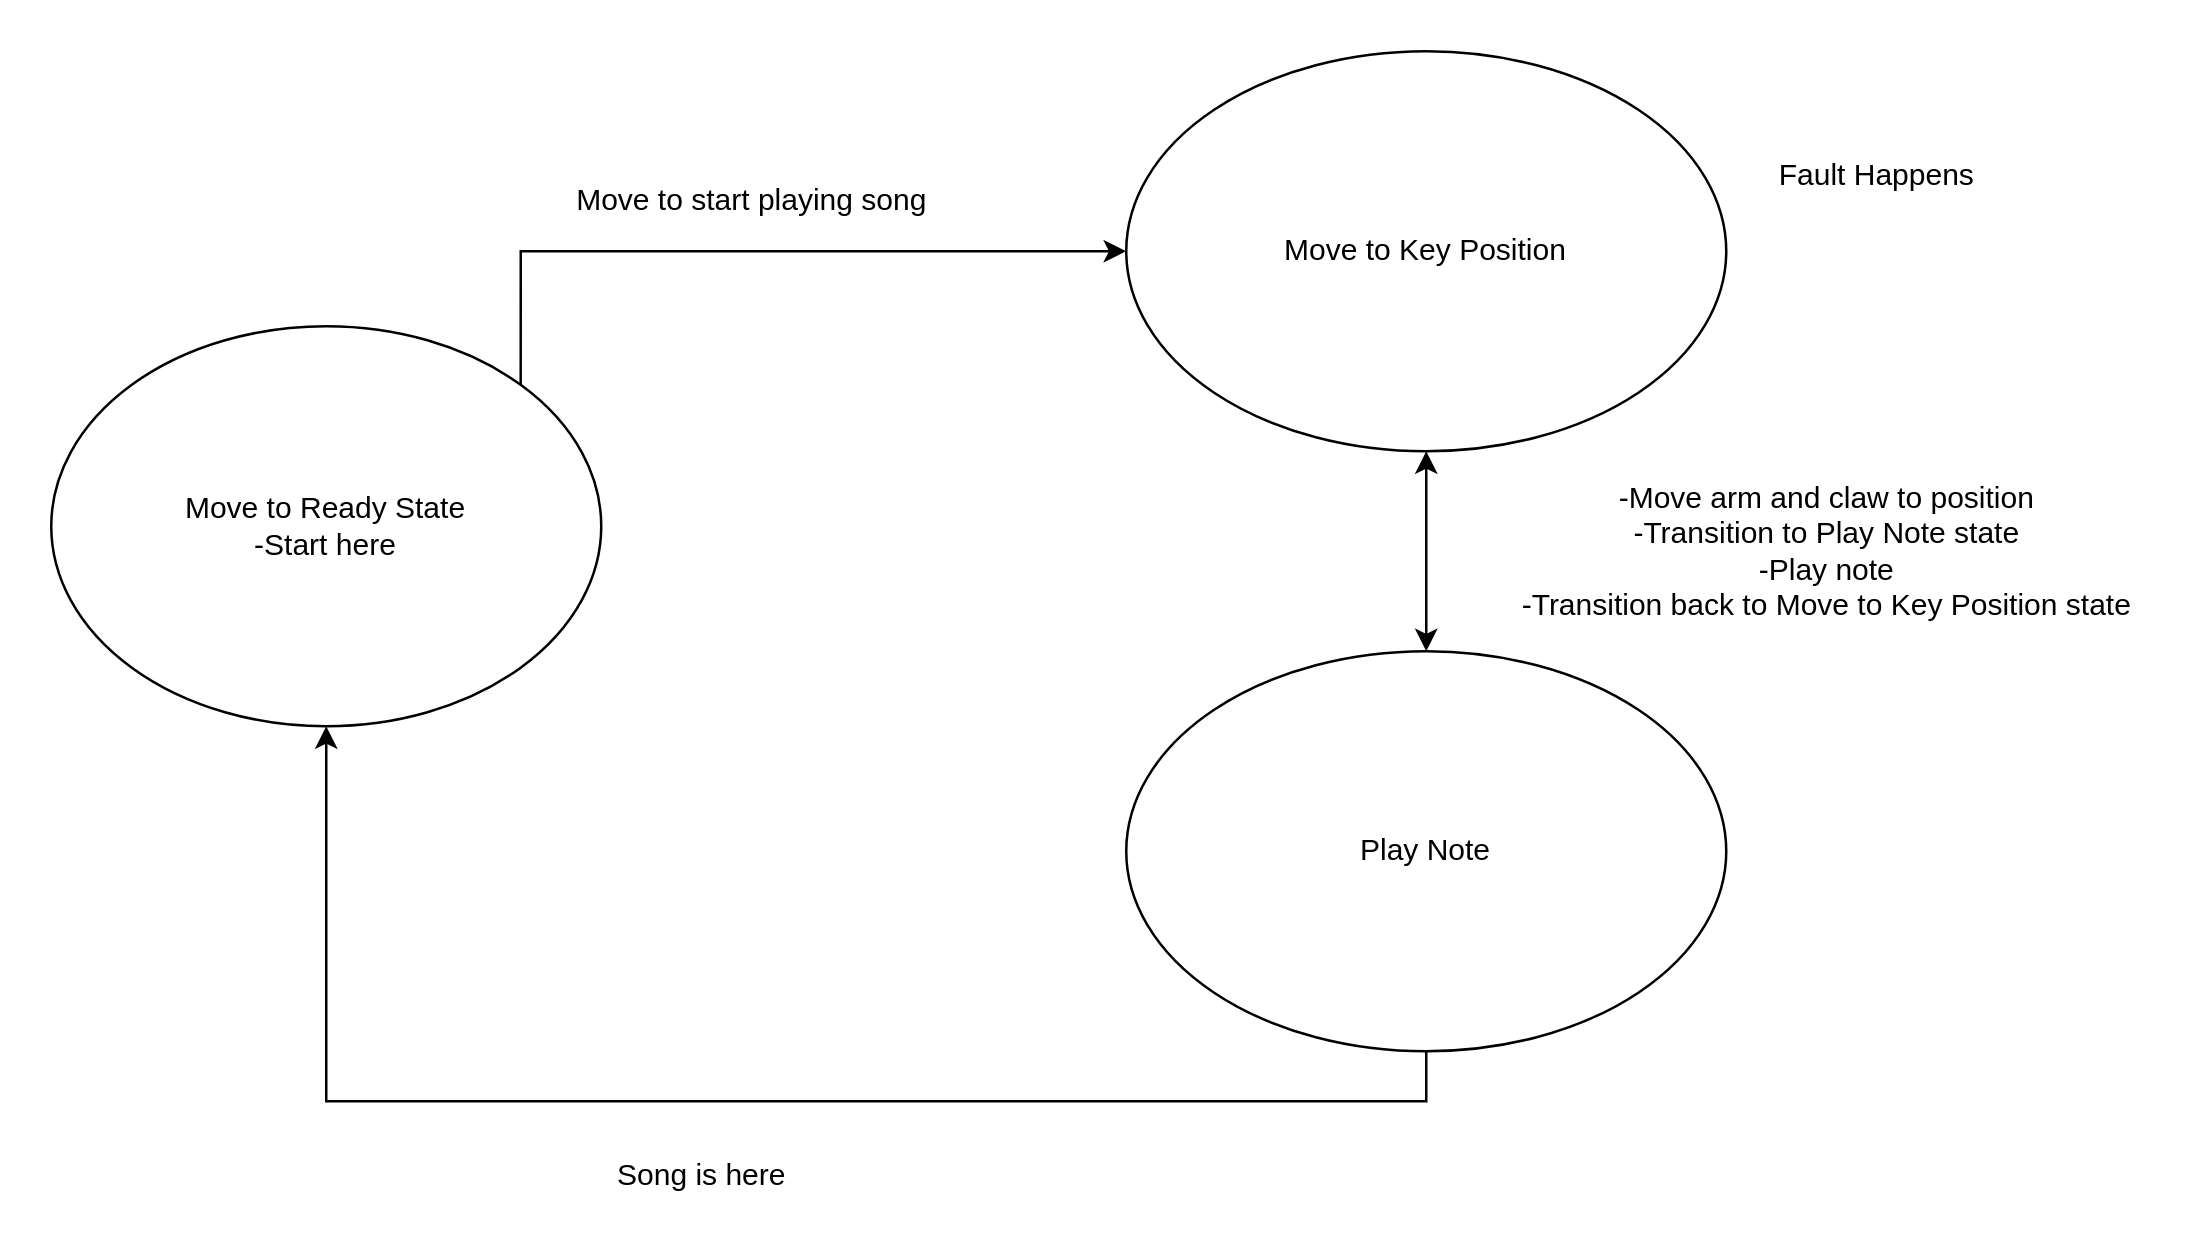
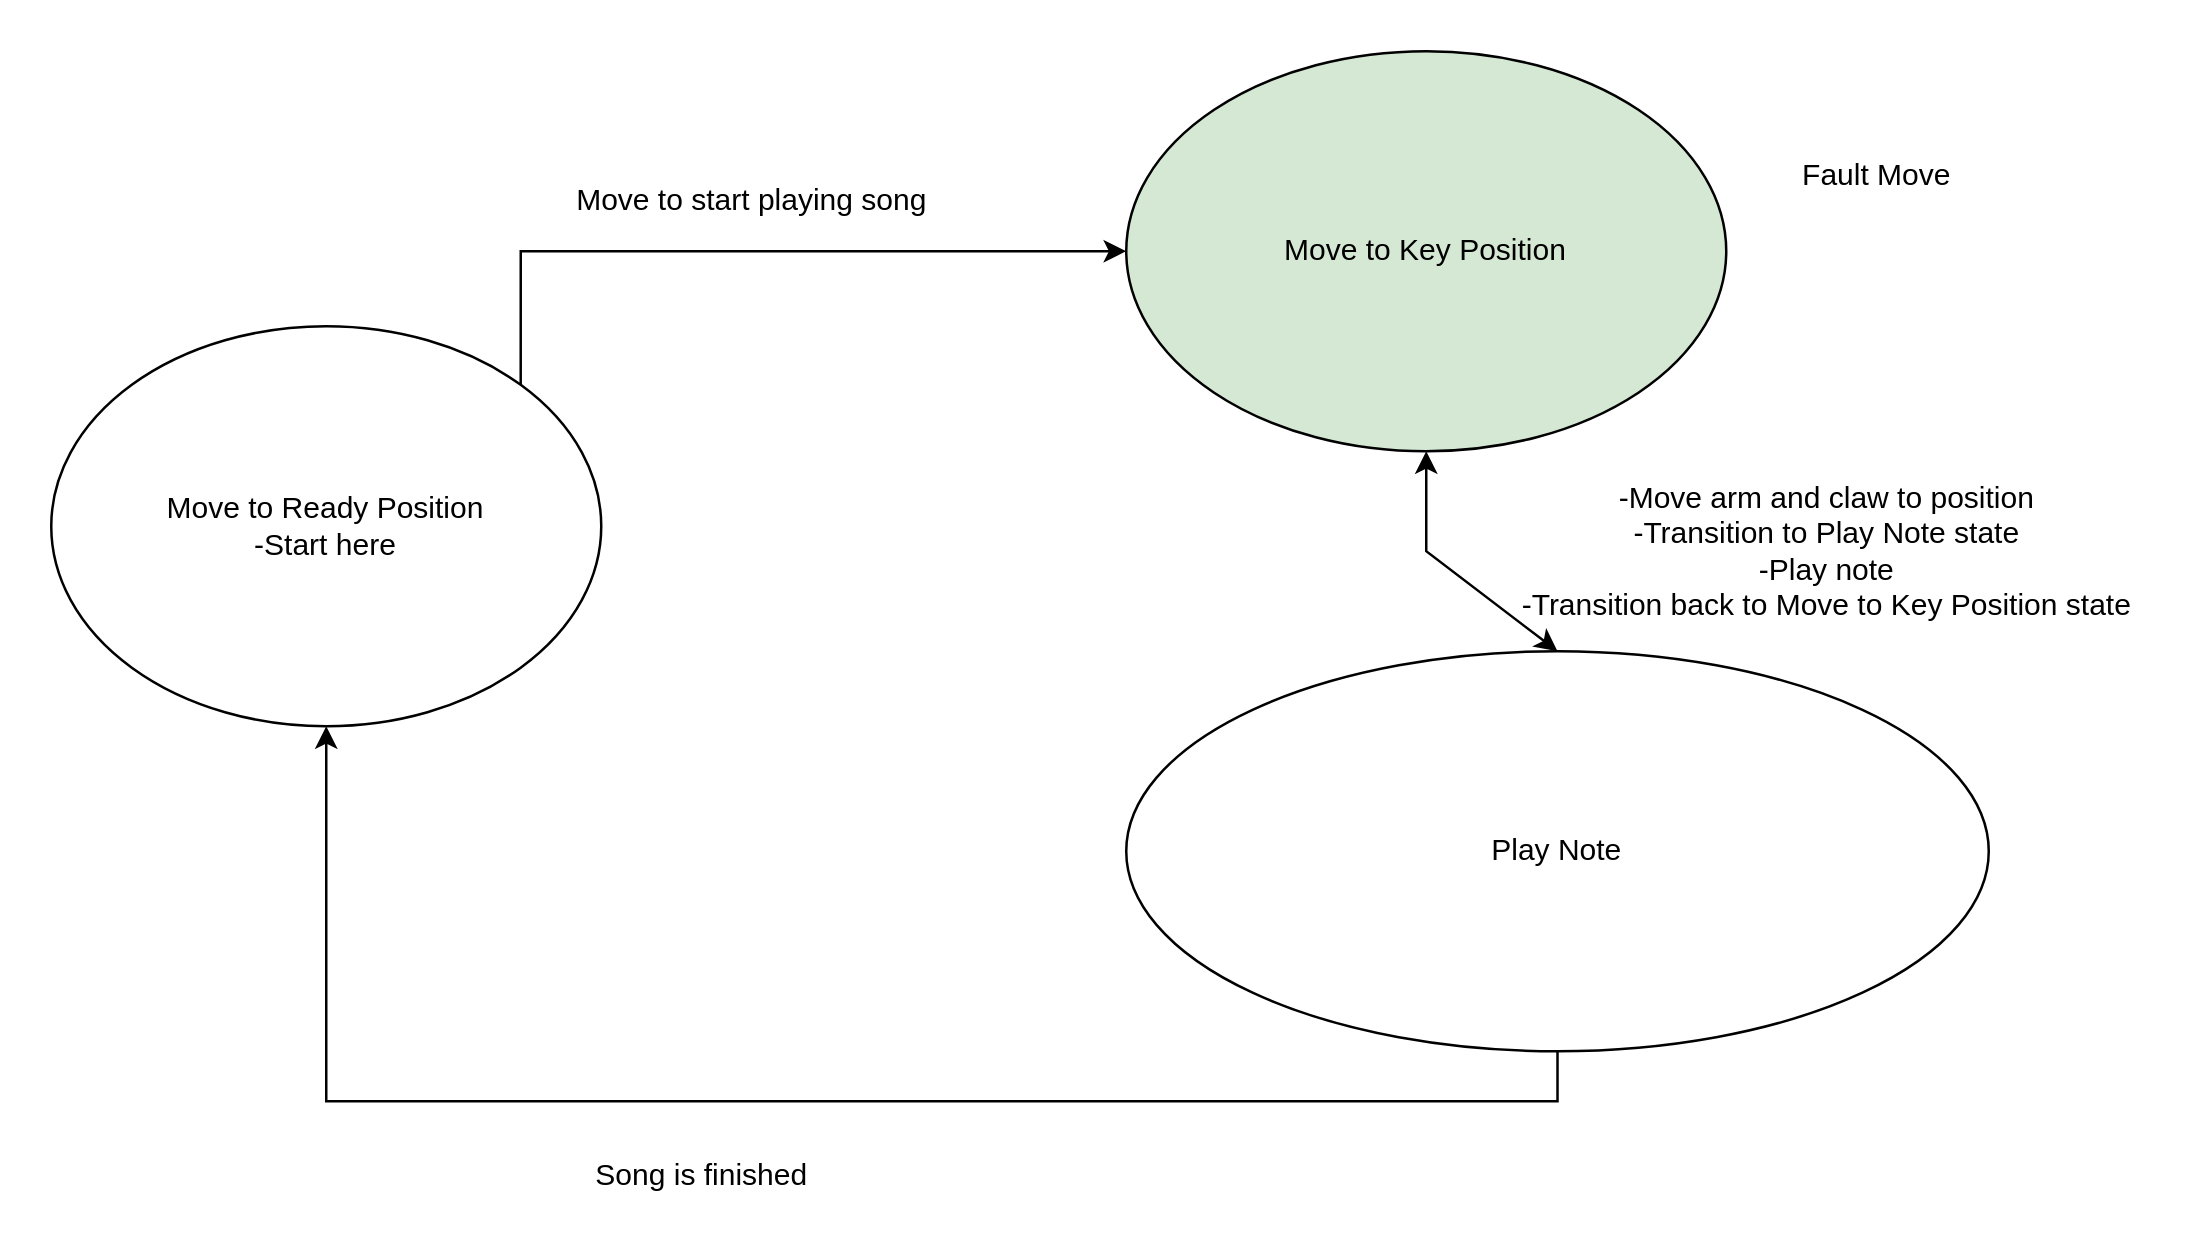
node "Fault Happens": label "Fault Happens" -> "Fault Move"
node "Move to Key Position": fillcolor #ffffff -> #d5e8d4
node "Move to Ready State -Start here": label "Move to Ready State -Start here" -> "Move to Ready Position -Start here"
node "Play Note": size 600x400 -> 863x400
node "Song is here": label "Song is here" -> "Song is finished"
